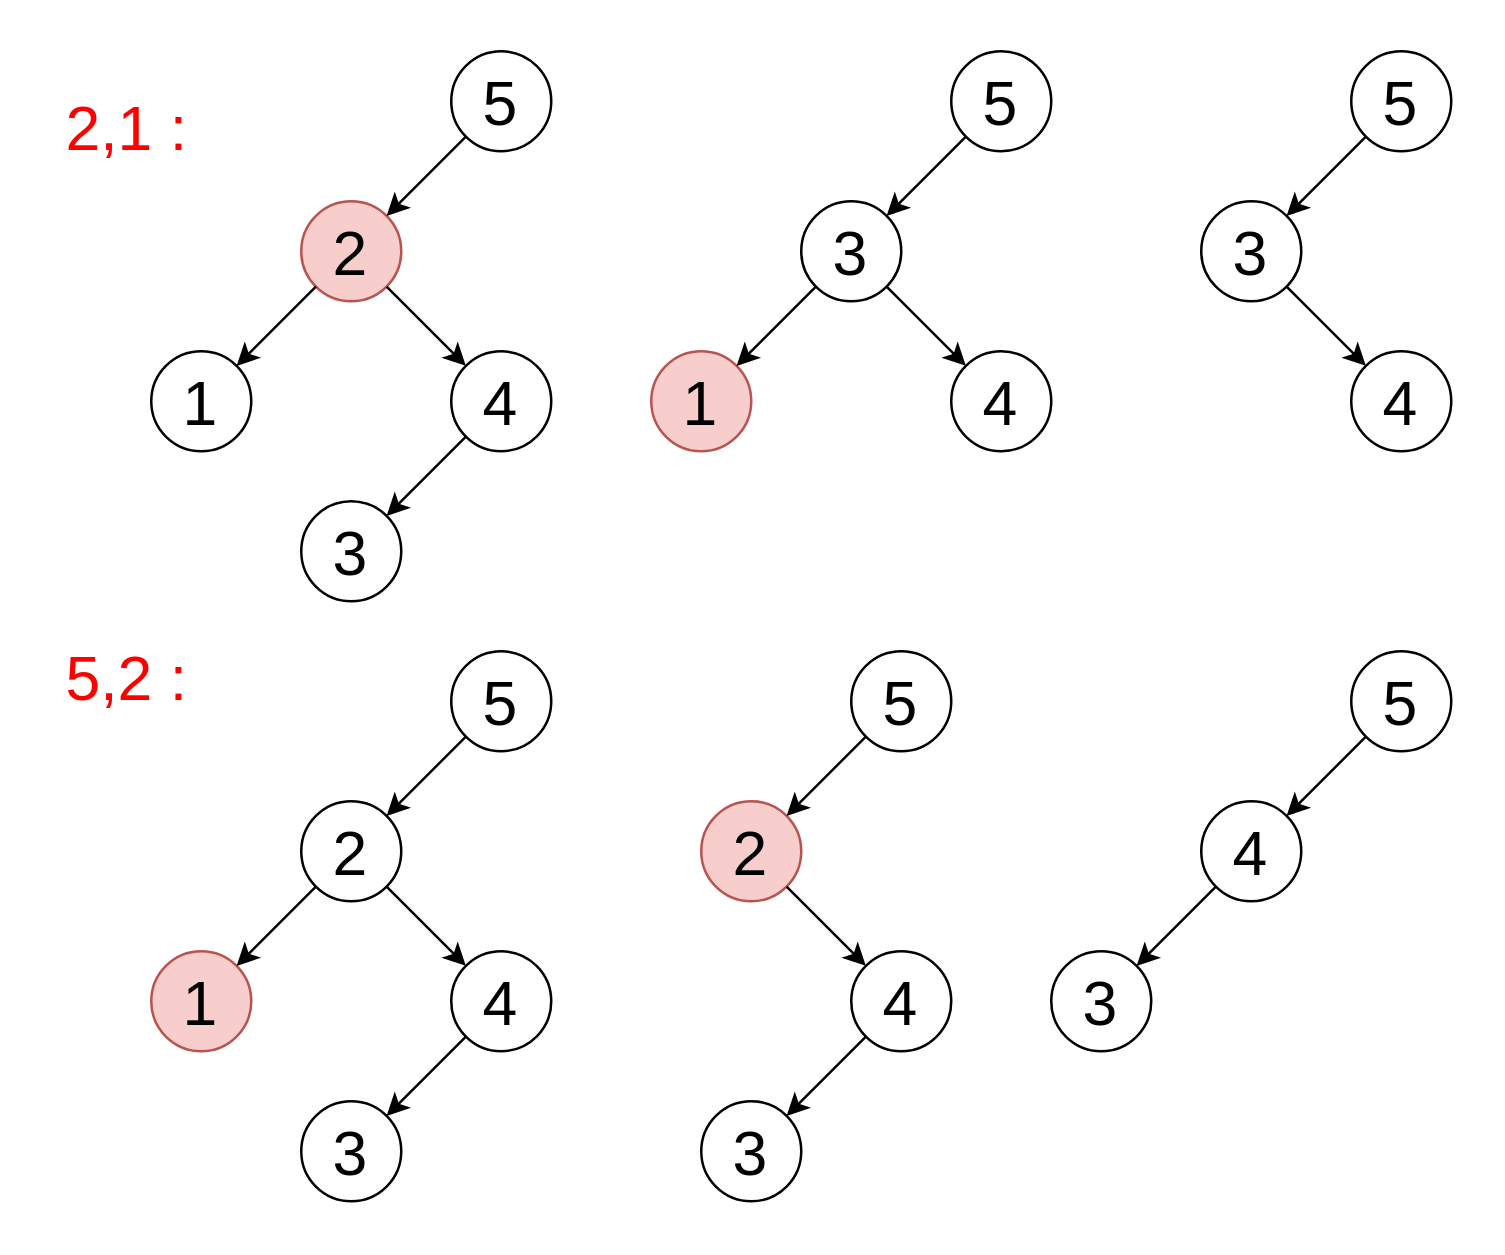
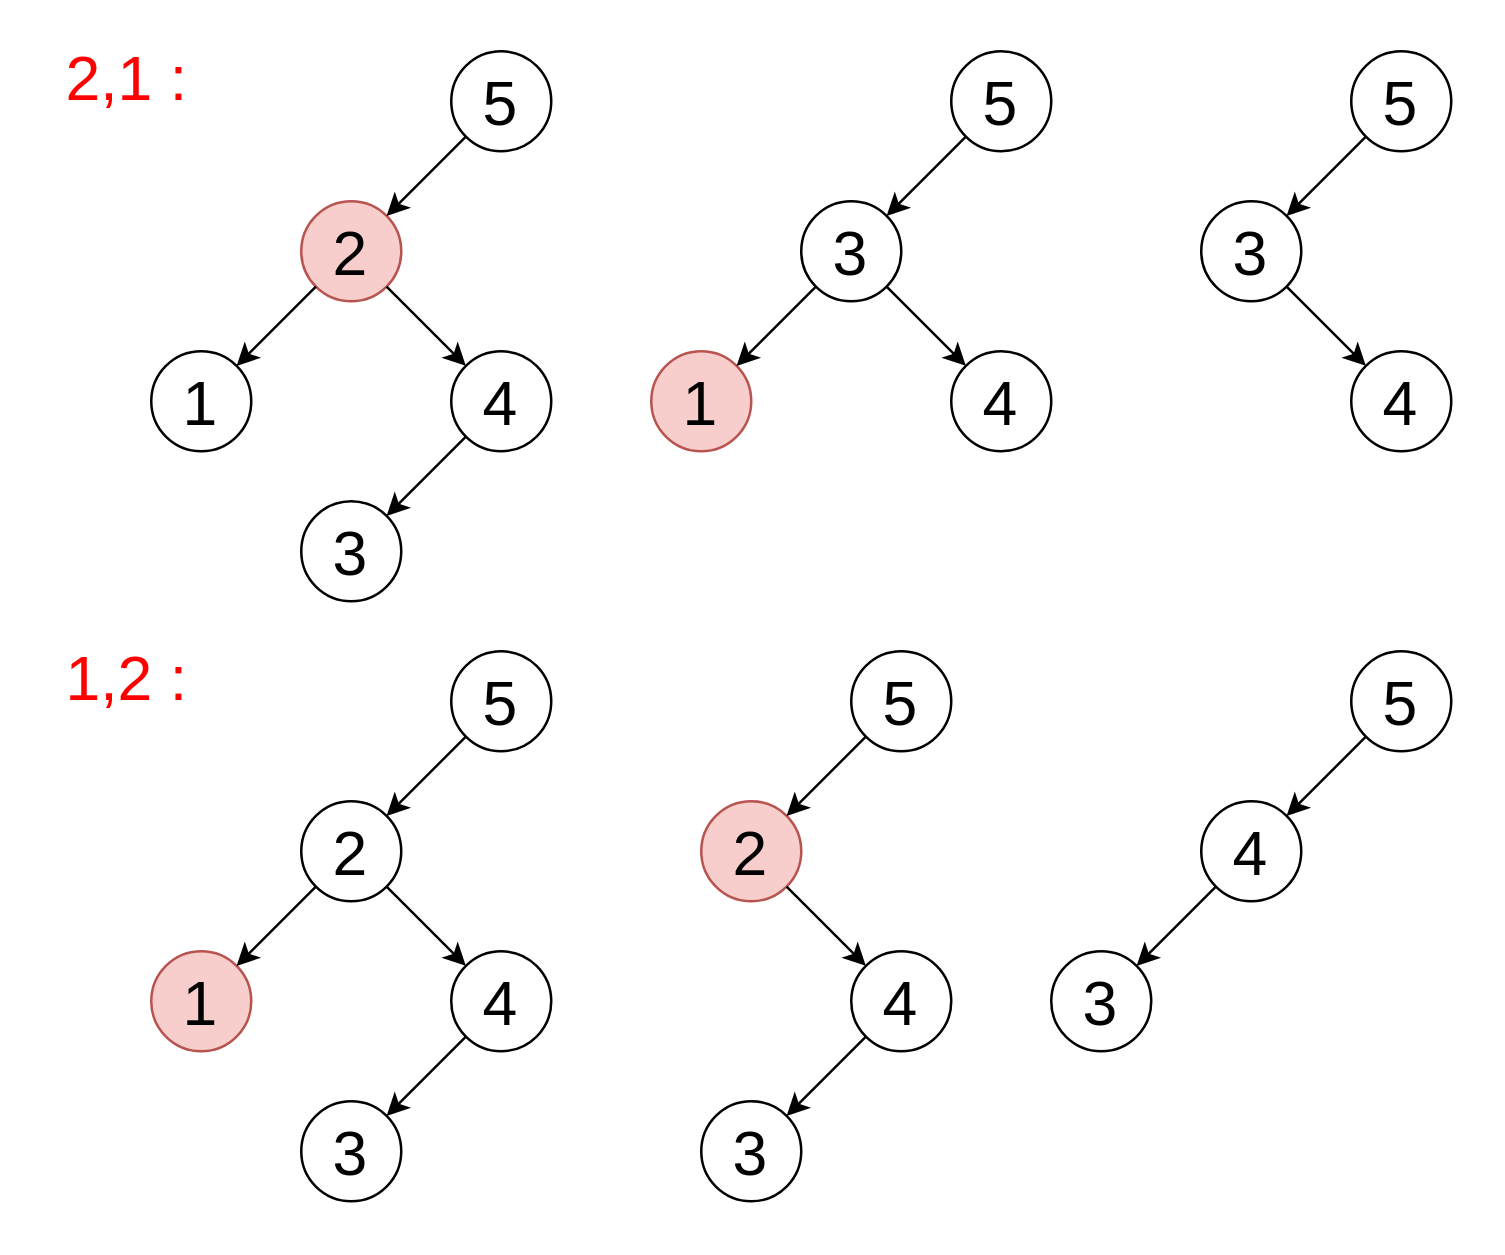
node "2,1 :": moved (126, 126) -> (126, 76)
node "5,2 :": label "5,2 :" -> "1,2 :"
